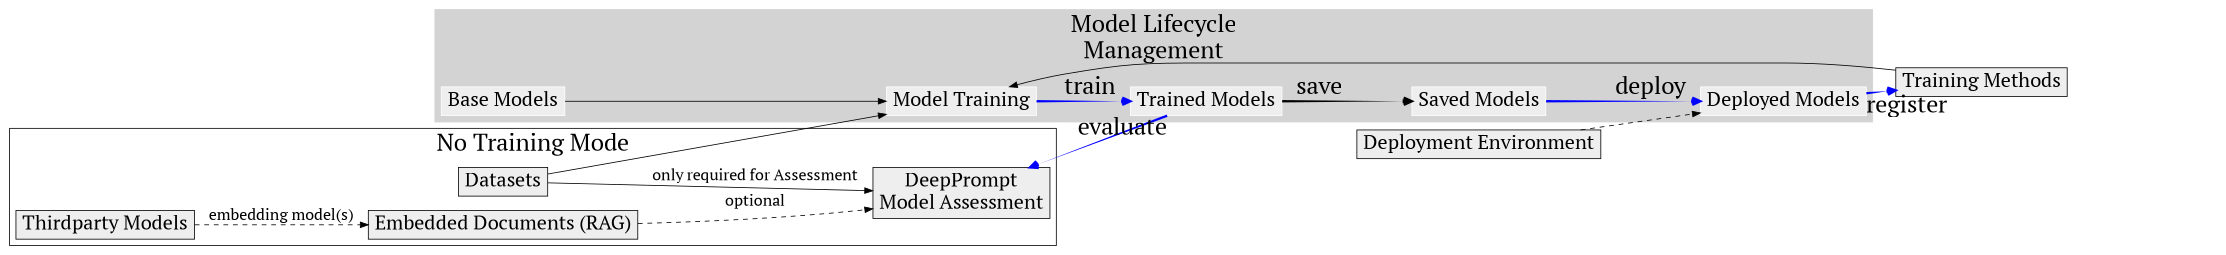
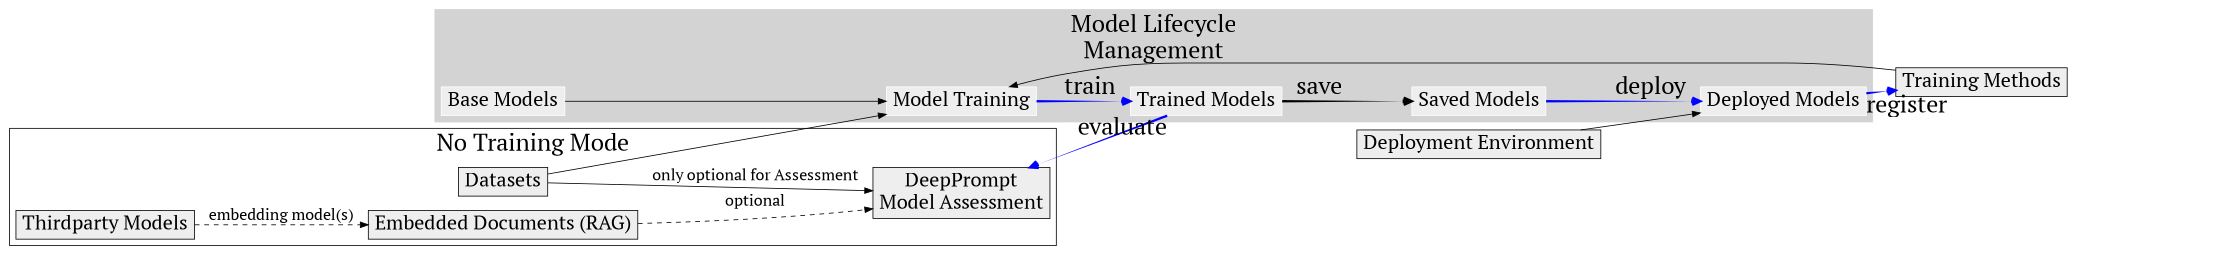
edge "Deployment Environment" -> "Deployed Models": style dashed -> solid
edge "Datasets" -> "DeepPrompt Model Assessment": label "only required for Assessment" -> "only optional for Assessment"
